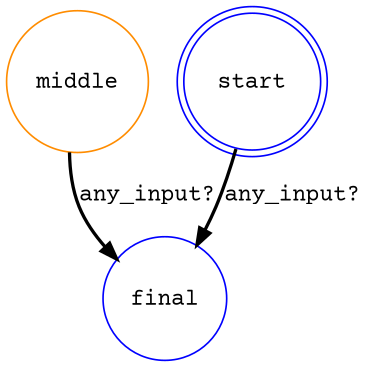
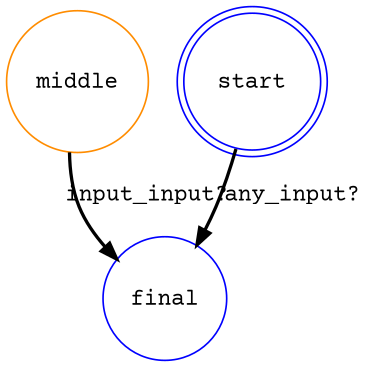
edge "middle" -> "final": label "any_input?" -> "input_input?"
